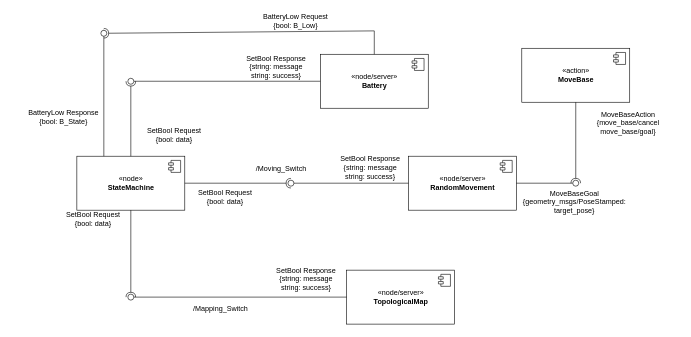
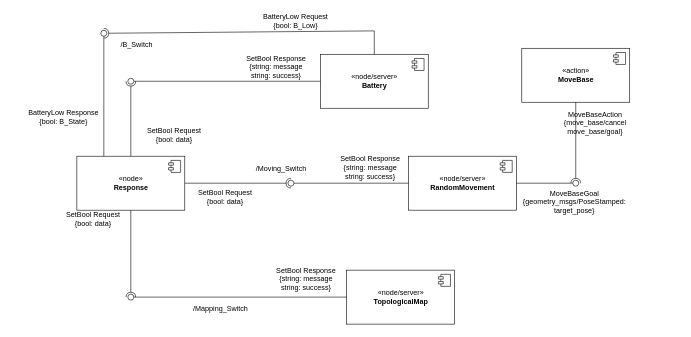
node "/B_Switch": added
node "MoveBaseAction {move_base/cancel move_base/goal}": moved (628, 123) -> (595, 123)
node "«node» StateMachine": label "«node» StateMachine" -> "«node» Response"
